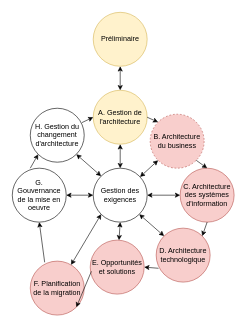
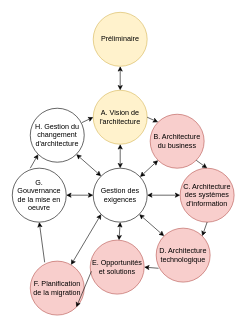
node "A. Gestion de l'architecture": label "A. Gestion de l'architecture" -> "A. Vision de l'architecture"
node "B. Architecture du business": style dashed -> solid
